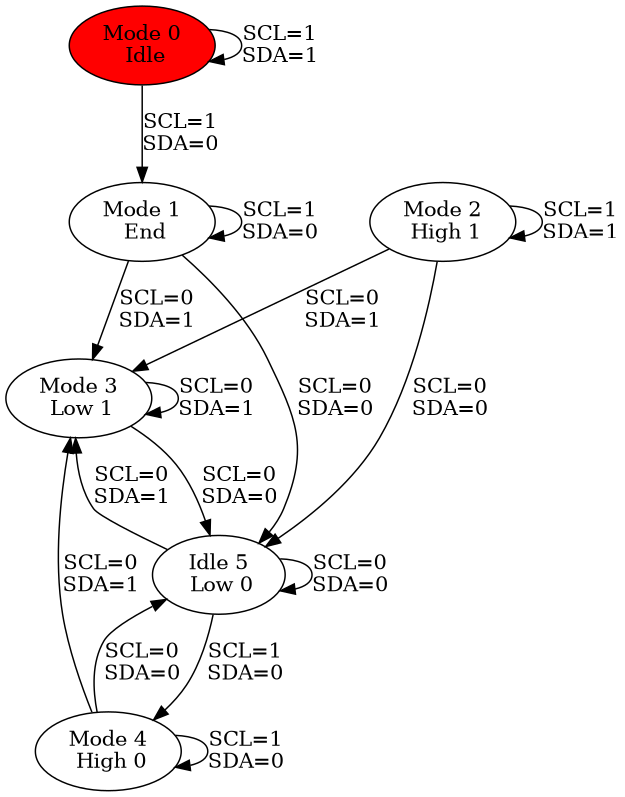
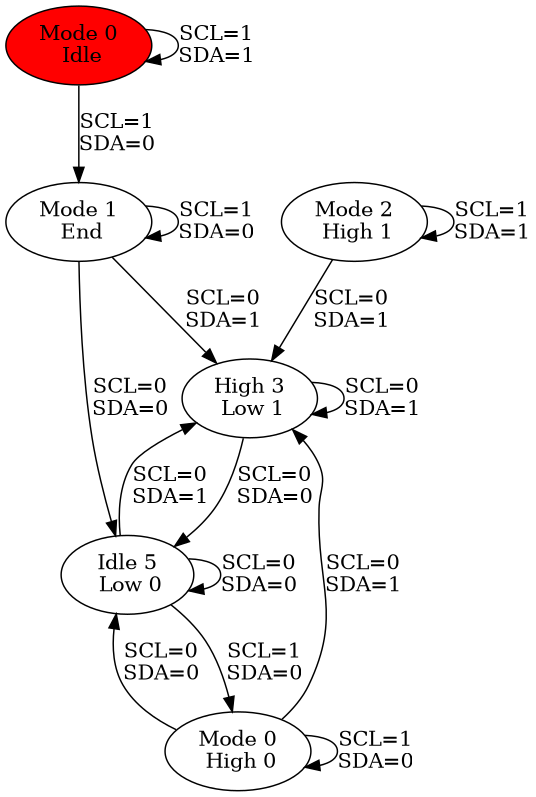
node "Mode 3 Low 1": label "Mode 3 Low 1" -> "High 3 Low 1"
edge "Mode 2 High 1" -> "Idle 5 Low 0": removed, label "SCL=0 SDA=0"
node "Mode 4 High 0": label "Mode 4 High 0" -> "Mode 0 High 0"
